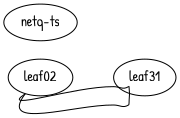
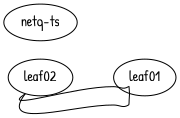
node "leaf31": label "leaf31" -> "leaf01"
